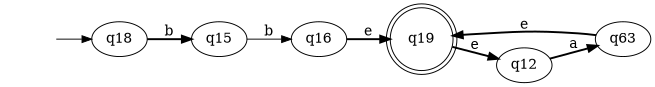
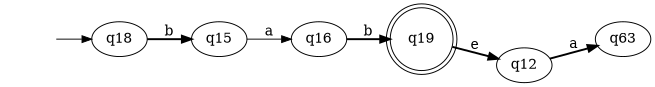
edge "q15" -> "q16": label "b" -> "a"
edge "q16" -> "q19": label "e" -> "b"
edge "q63" -> "q19": removed, label "e"
